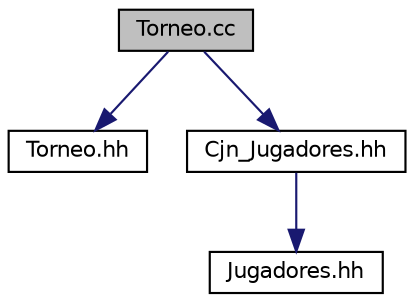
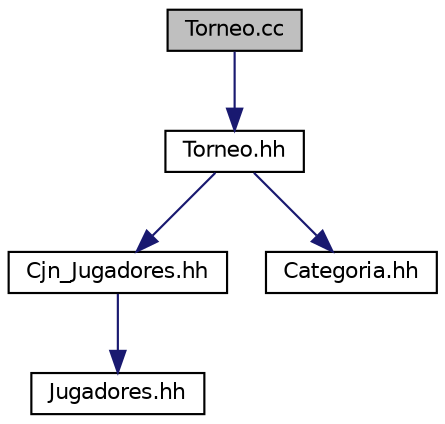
edge "Torneo.cc" -> "Cjn_Jugadores.hh": now "Torneo.hh" -> "Cjn_Jugadores.hh"
node "Categoria.hh": added
